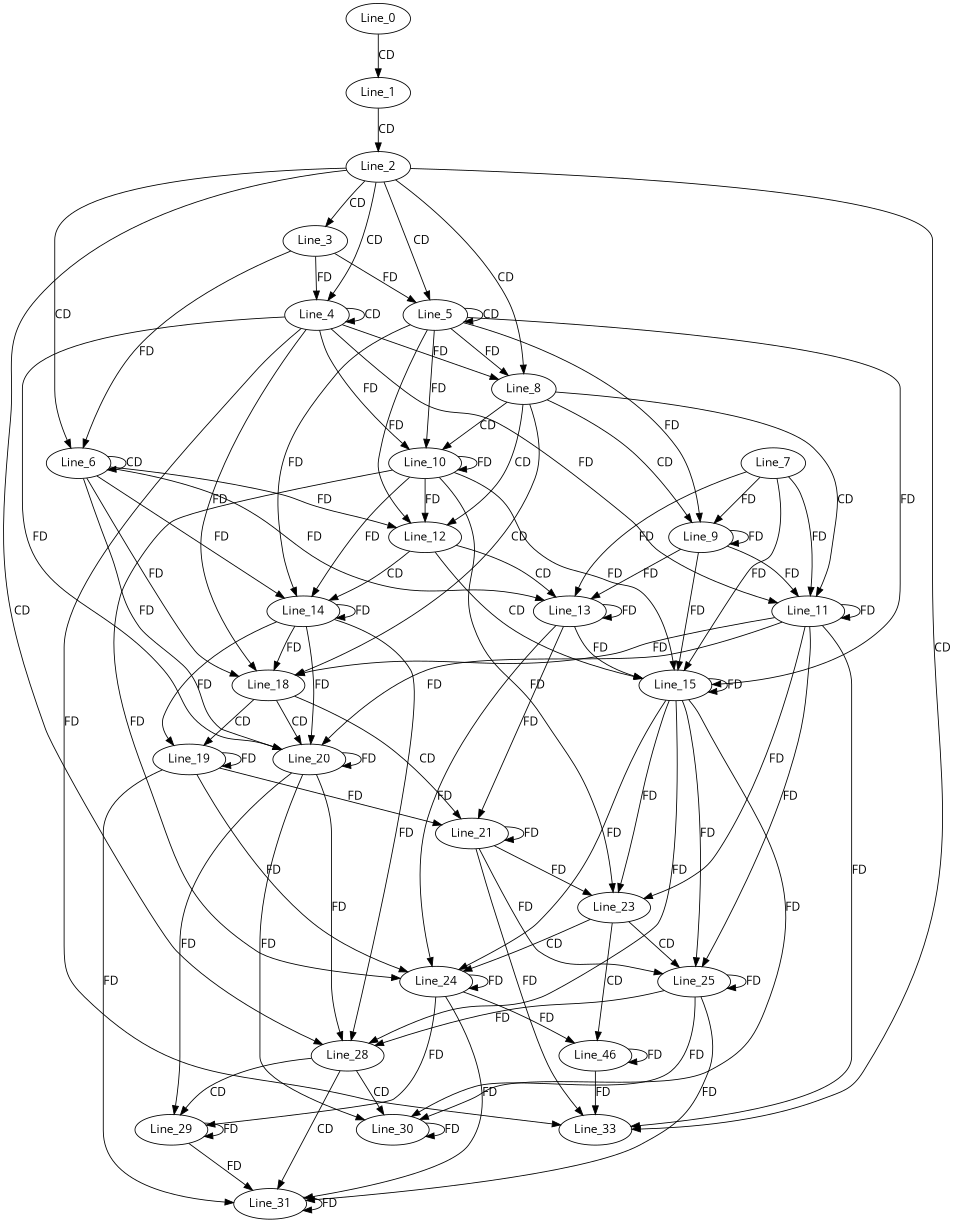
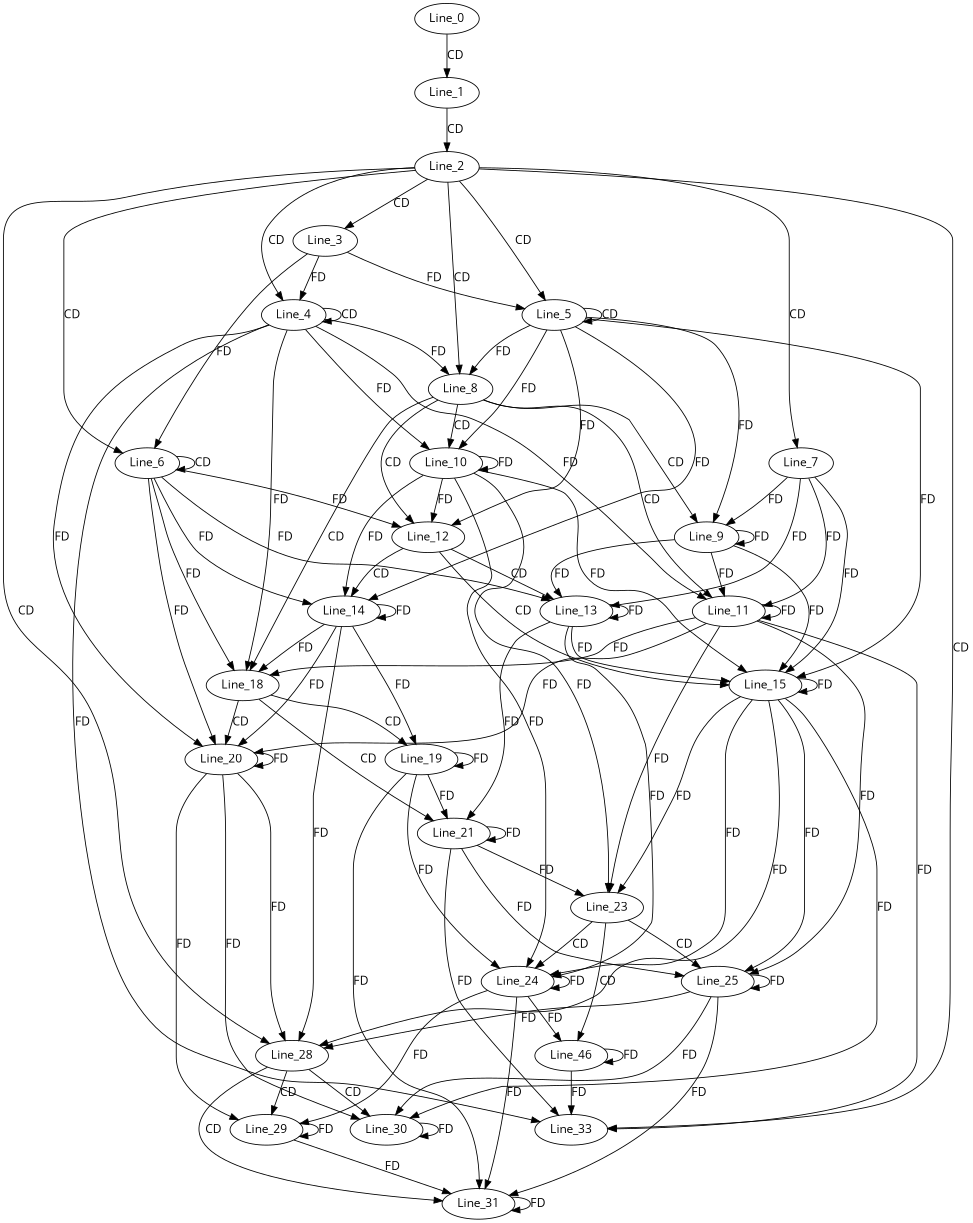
edge "Line_2" -> "Line_7": added, label "CD"
